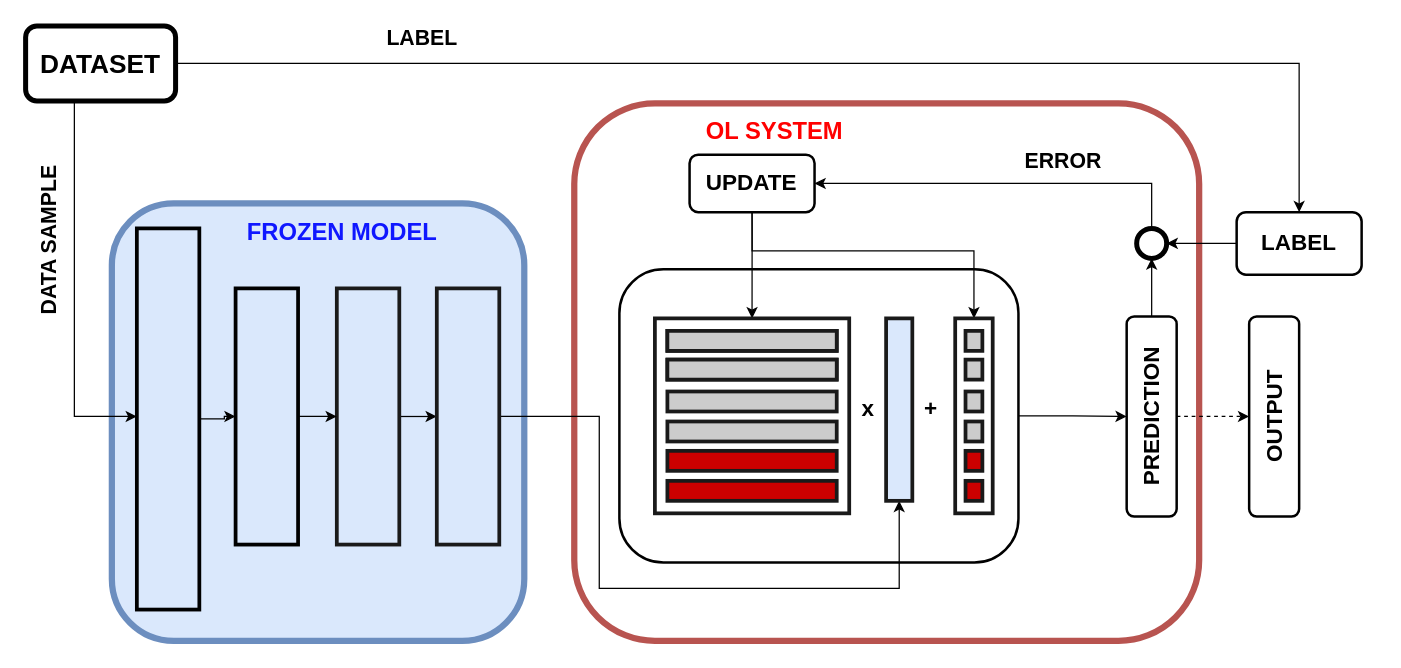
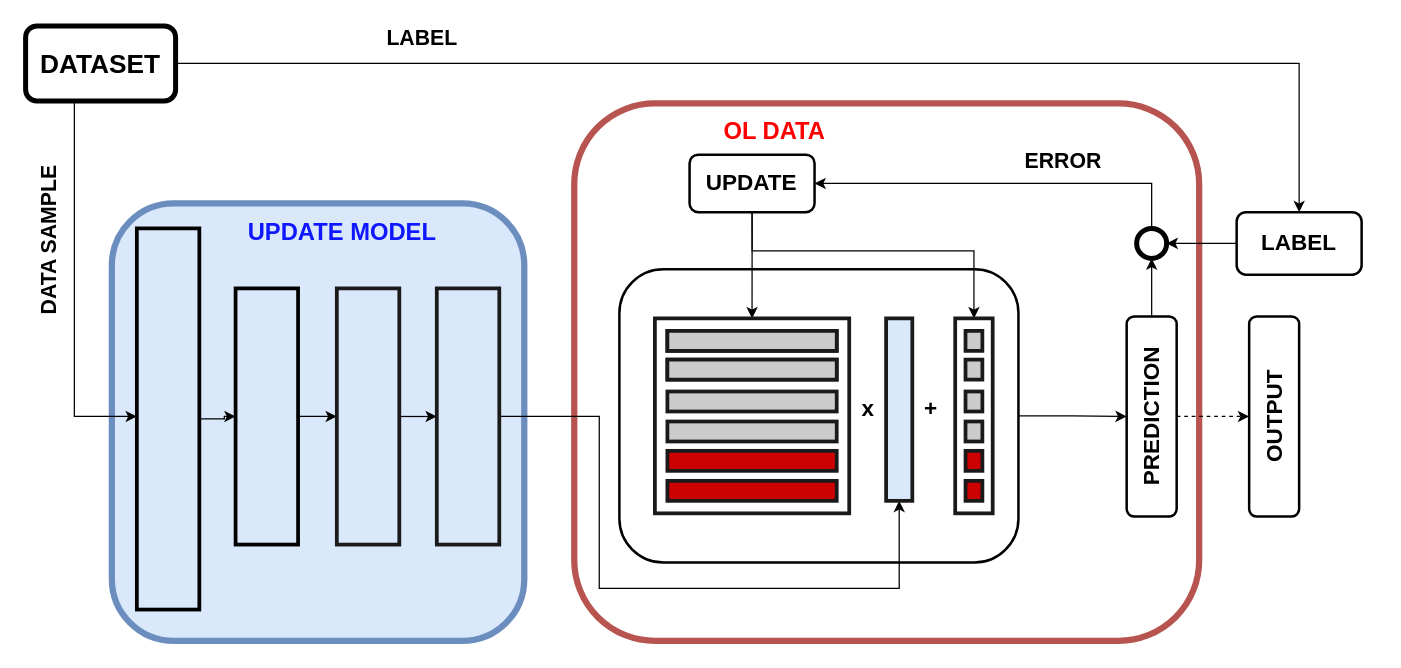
node "OL SYSTEM": label "OL SYSTEM" -> "OL DATA"
node "FROZEN MODEL": label "FROZEN MODEL" -> "UPDATE MODEL"
